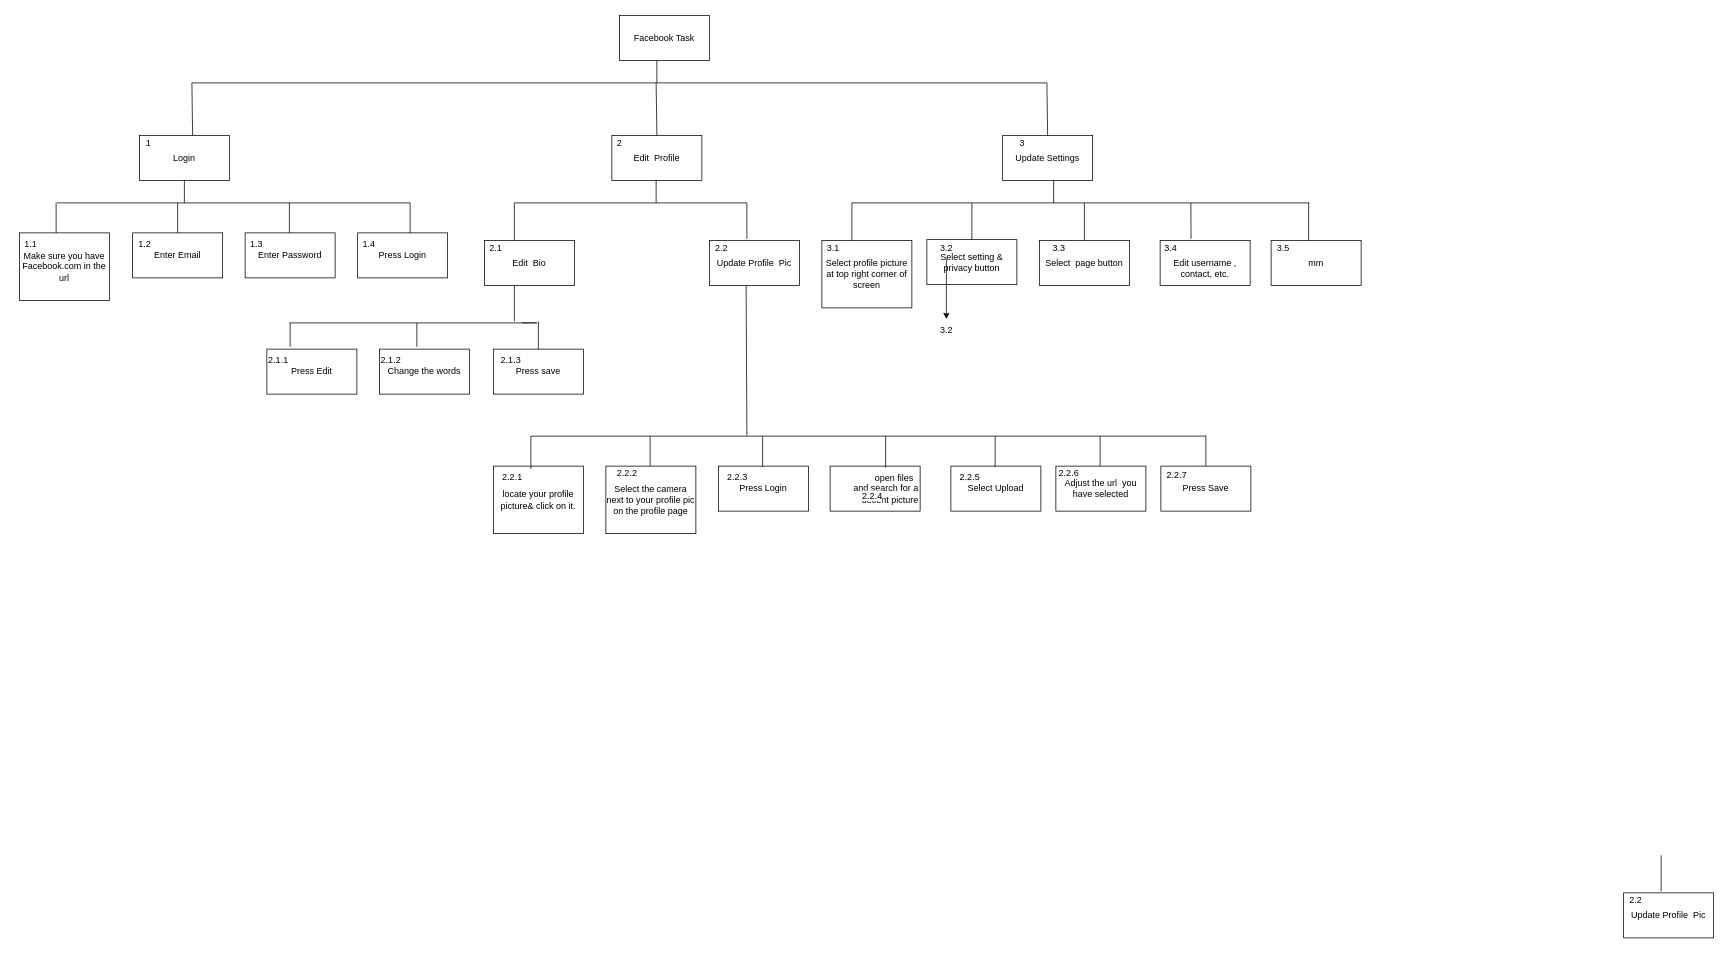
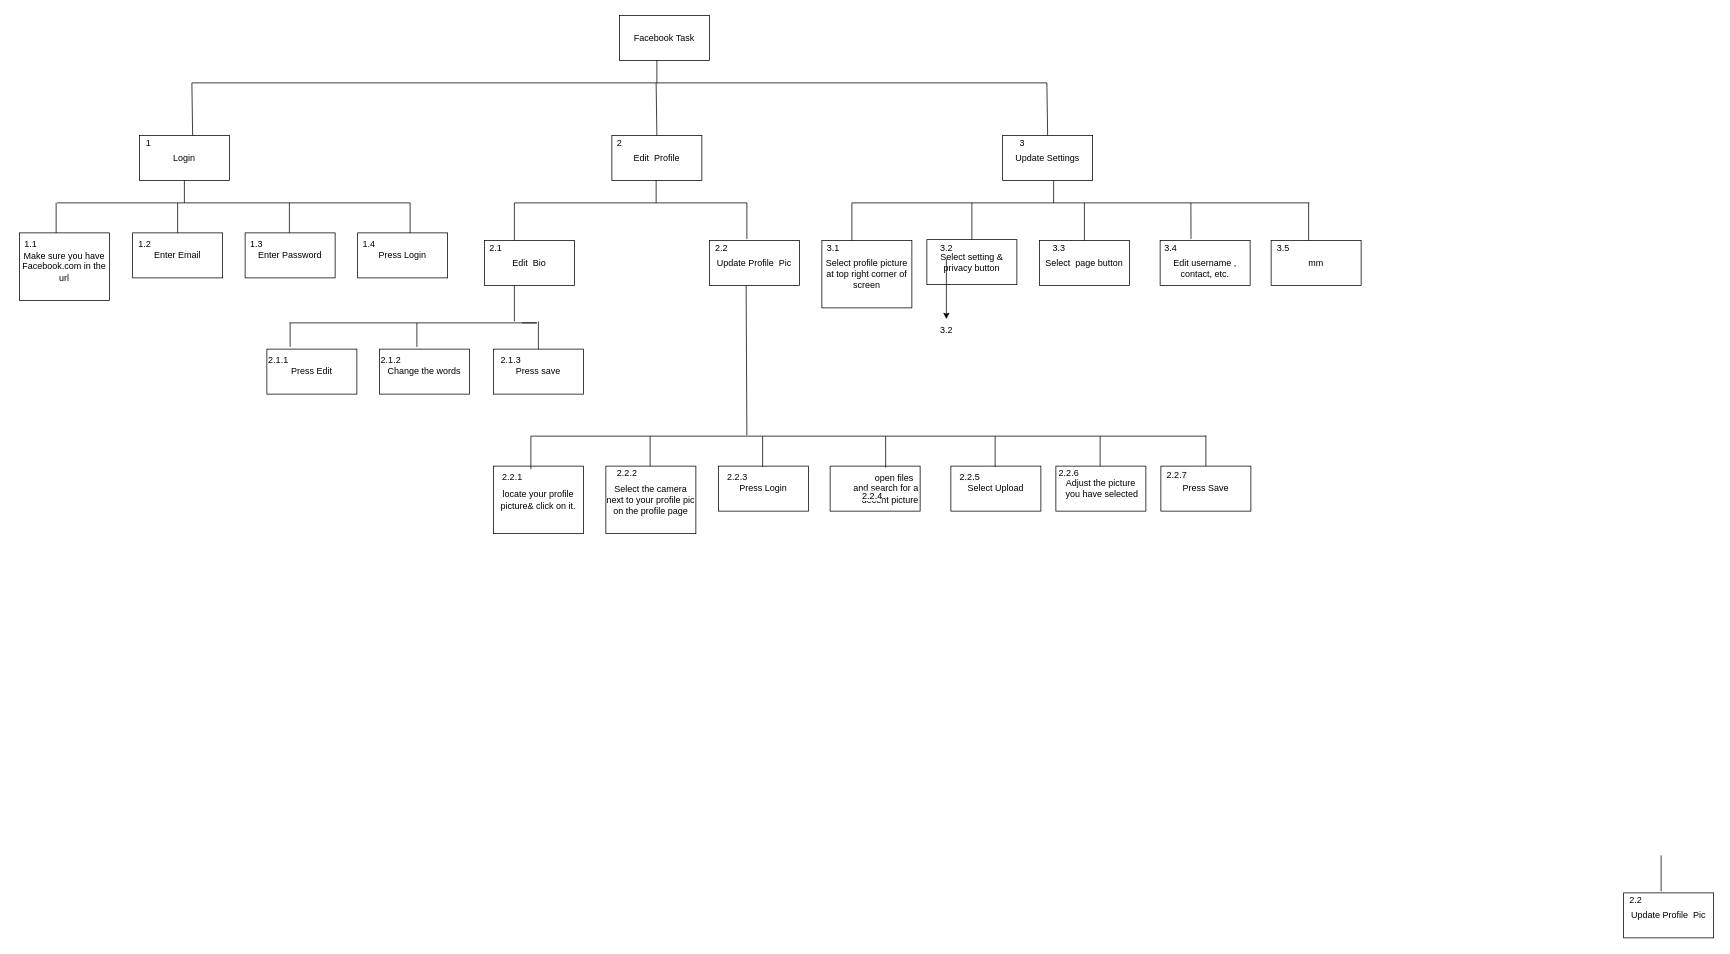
node "Adjust the url you have selected": label "Adjust the url you have selected" -> "Adjust the picture you have selected"
